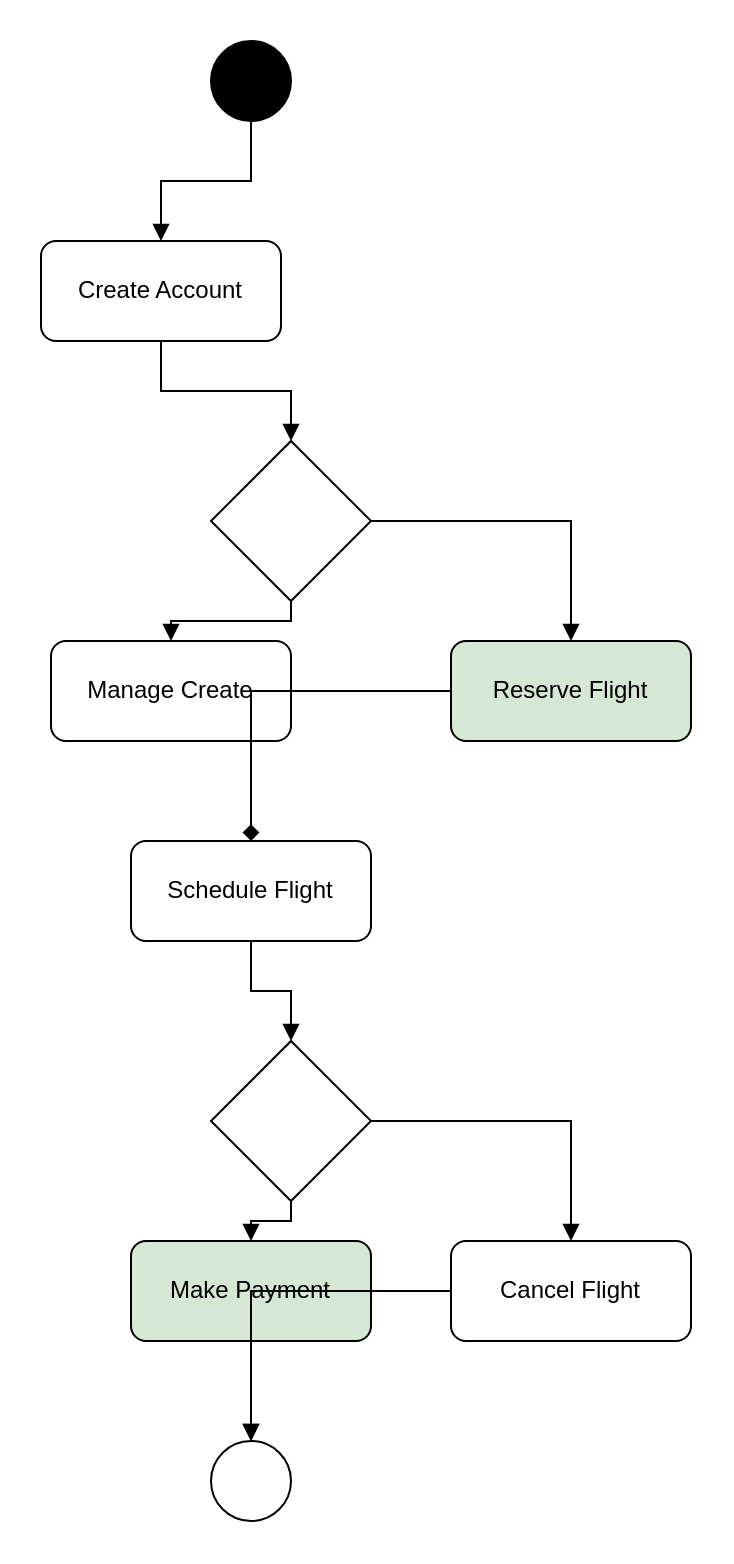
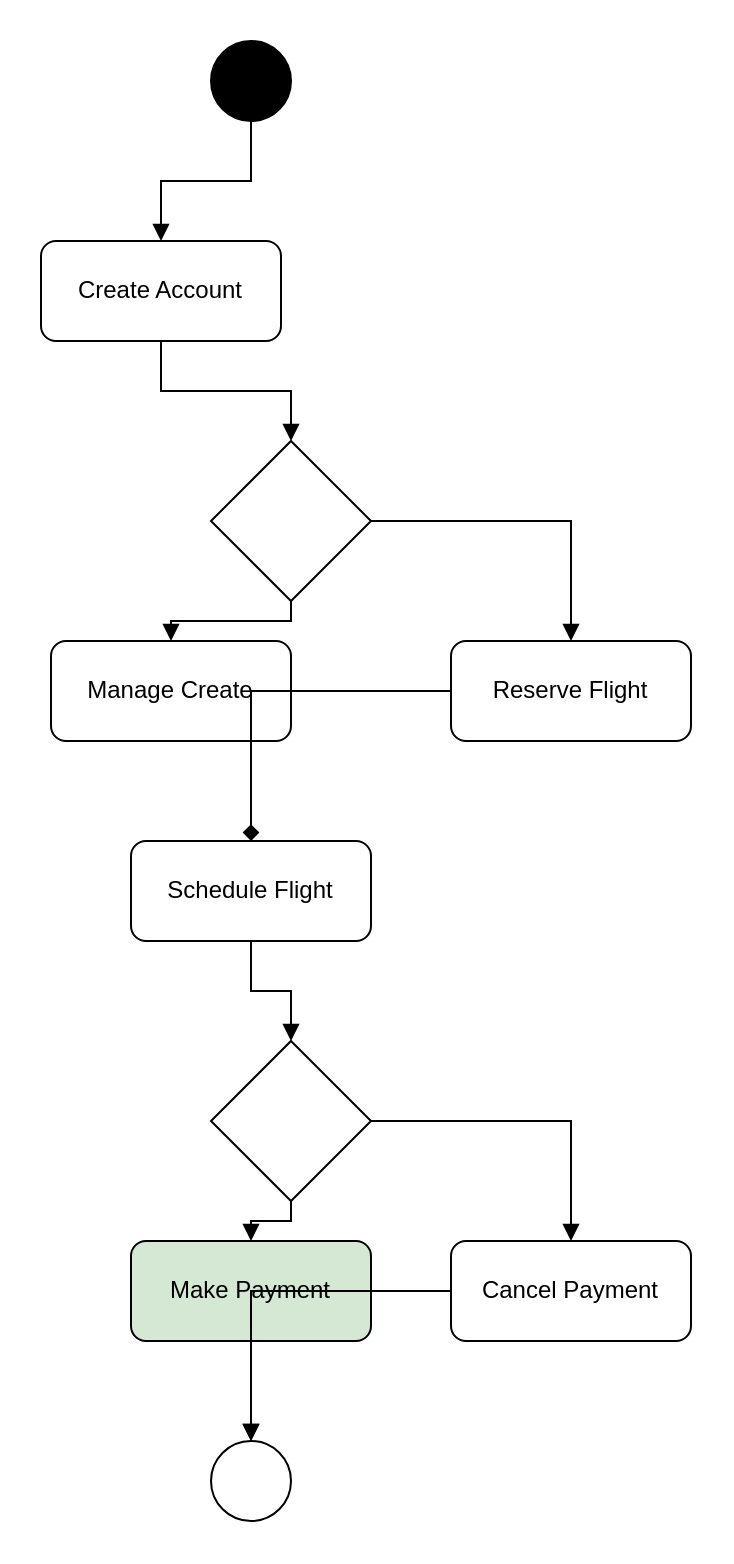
node "Reserve Flight": fillcolor #d5e8d4 -> #ffffff
node "Cancel Flight": label "Cancel Flight" -> "Cancel Payment"
